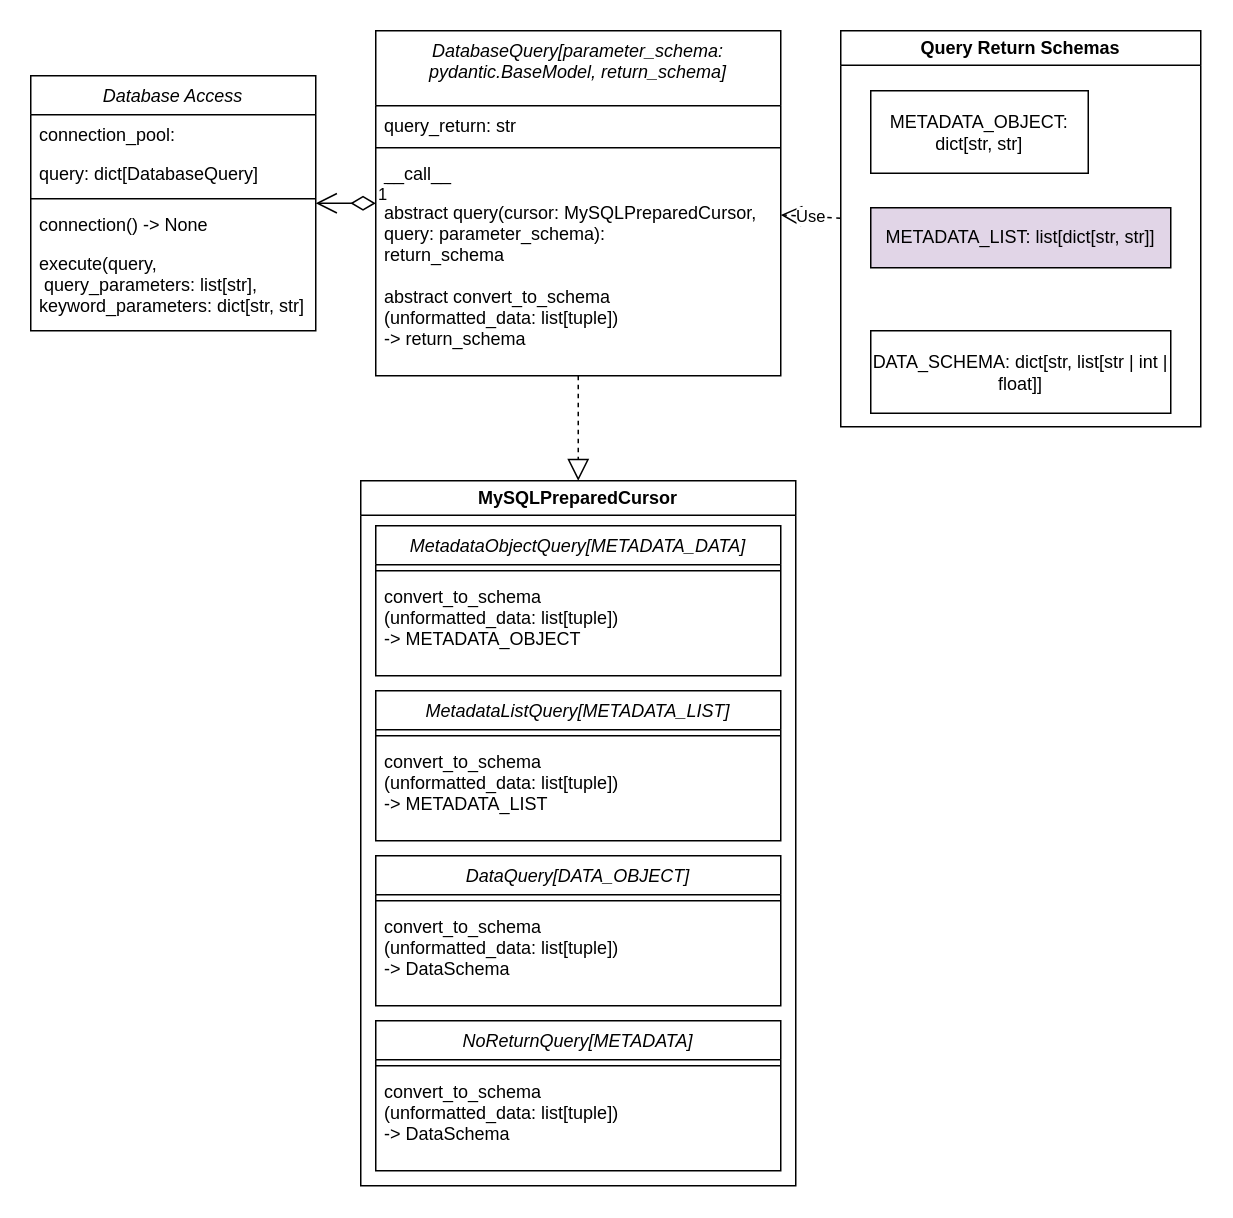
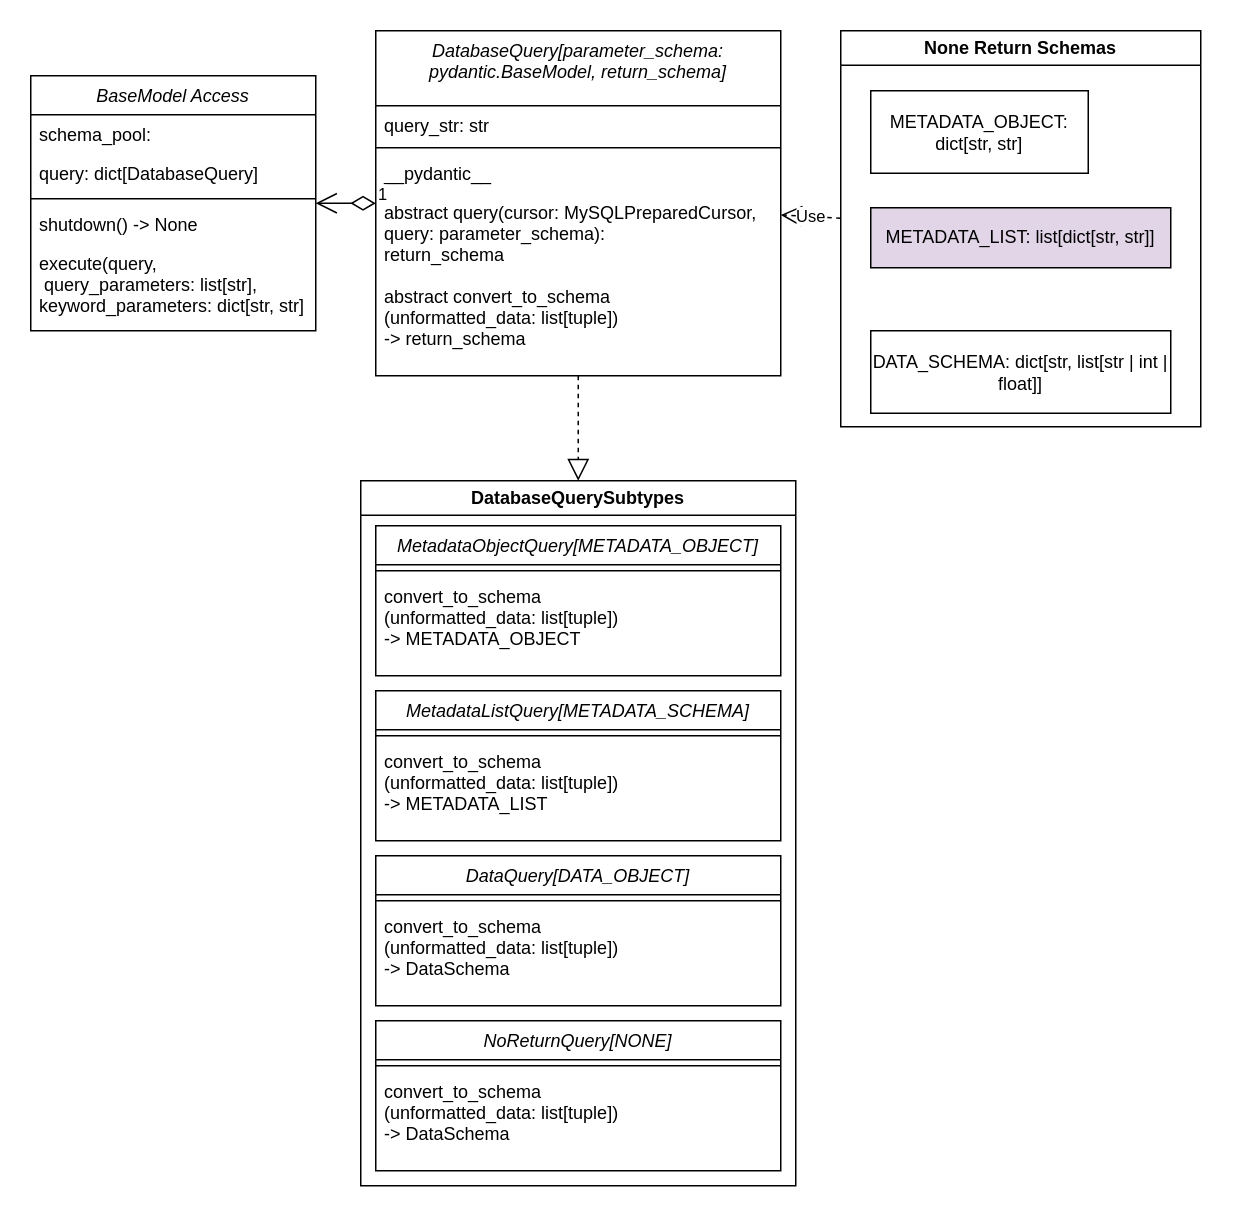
node "Query Return Schemas": label "Query Return Schemas" -> "None Return Schemas"
node "Database Access": label "Database Access" -> "BaseModel Access"
node "query_return: str": label "query_return: str" -> "query_str: str"
node "connection_pool:": label "connection_pool:" -> "schema_pool:"
node "__call__": label "__call__" -> "__pydantic__"
node "connection() -> None": label "connection() -> None" -> "shutdown() -> None"
node "MySQLPreparedCursor": label "MySQLPreparedCursor" -> "DatabaseQuerySubtypes"
node "MetadataObjectQuery[METADATA_DATA]": label "MetadataObjectQuery[METADATA_DATA]" -> "MetadataObjectQuery[METADATA_OBJECT]"
node "MetadataListQuery[METADATA_LIST]": label "MetadataListQuery[METADATA_LIST]" -> "MetadataListQuery[METADATA_SCHEMA]"
node "NoReturnQuery[METADATA]": label "NoReturnQuery[METADATA]" -> "NoReturnQuery[NONE]"
